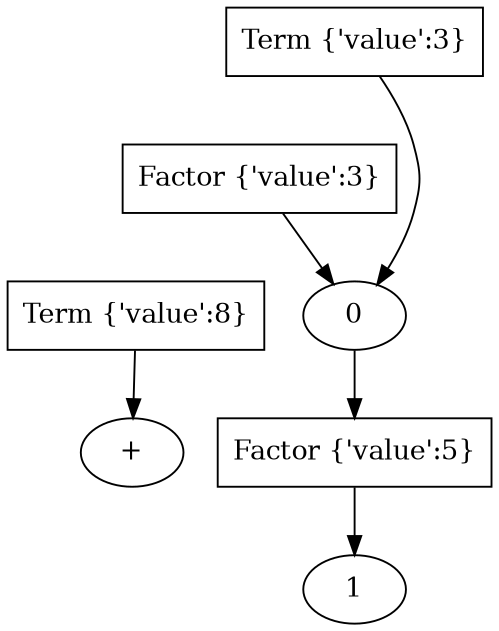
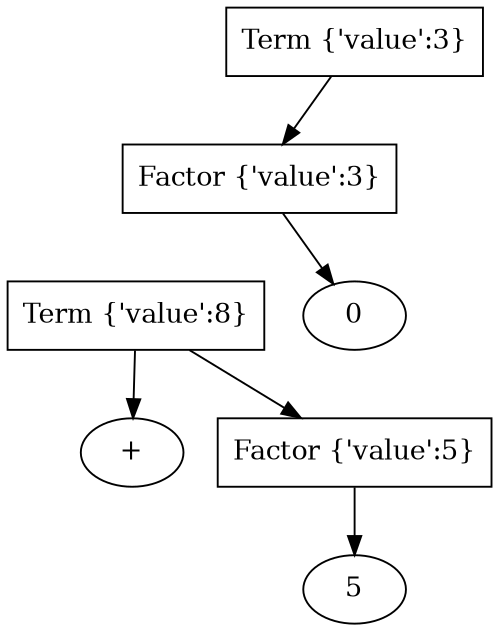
edge "Term {'value':3}" -> "0": now "Term {'value':3}" -> "Factor {'value':3}"
edge "0" -> "Factor {'value':5}": now "Term {'value':8}" -> "Factor {'value':5}"
node "1": label "1" -> "5"
